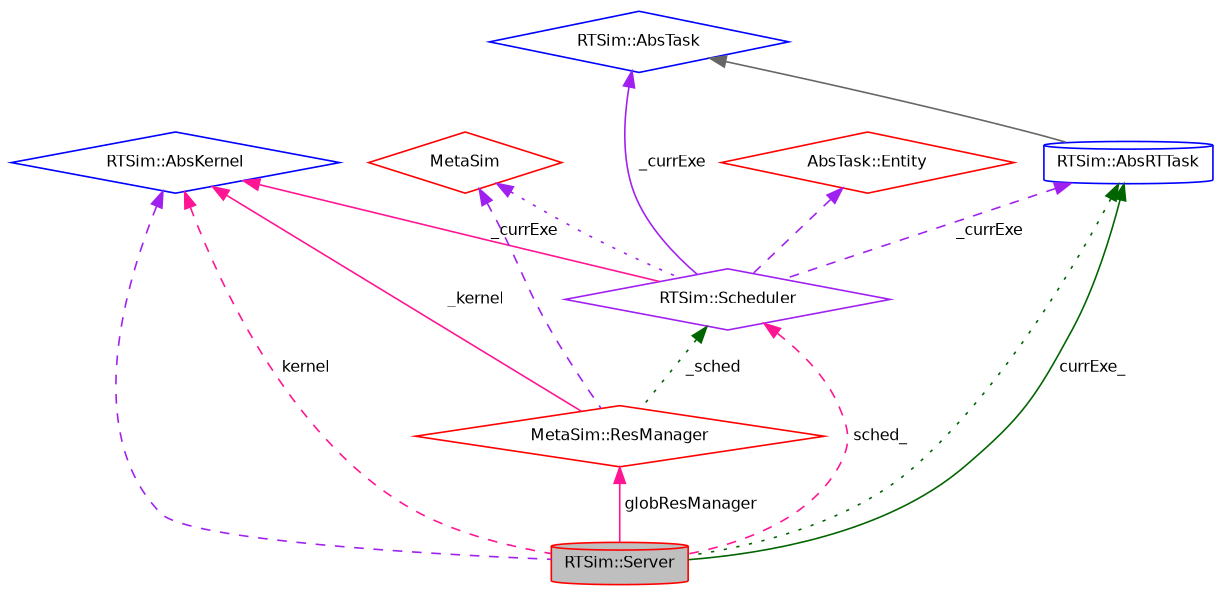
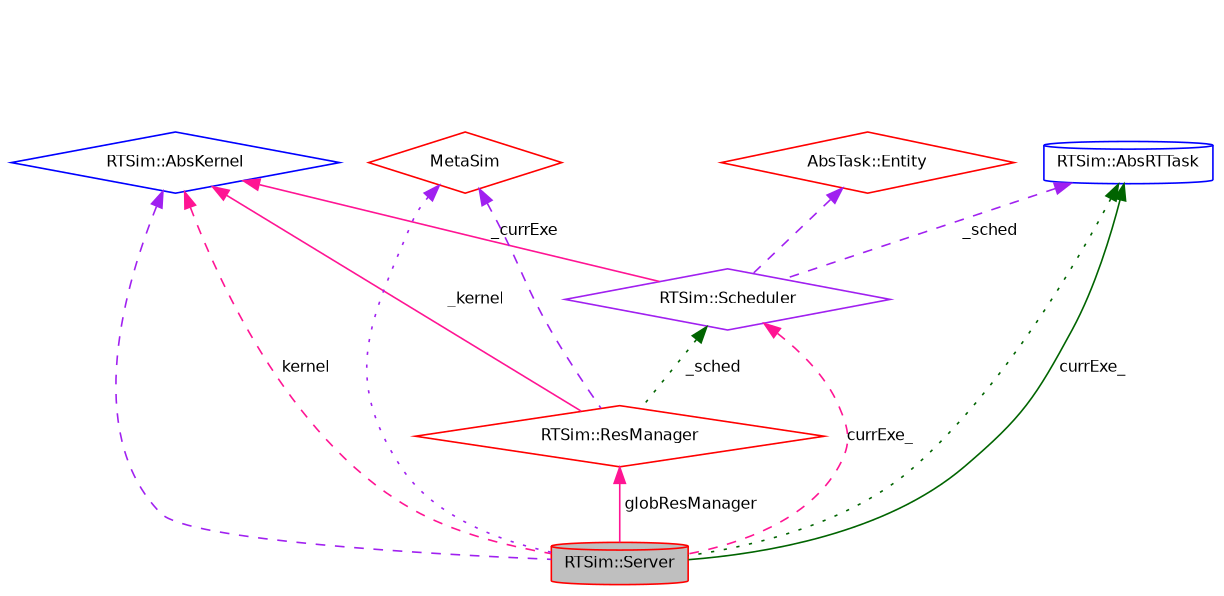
node "RTSim::AbsTask": removed
edge "RTSim::Scheduler" -> "RTSim::AbsRTTask": label " _currExe" -> " _sched"
edge "RTSim::Scheduler" -> "MetaSim": now "RTSim::Server" -> "MetaSim"
node "MetaSim::ResManager": label "MetaSim::ResManager" -> "RTSim::ResManager"
edge "RTSim::Server" -> "RTSim::Scheduler": label " sched_" -> " currExe_"
